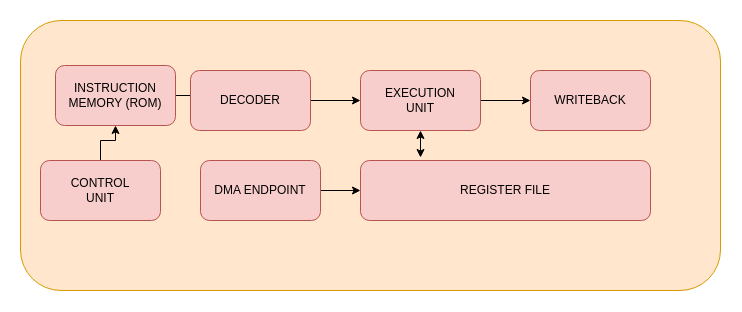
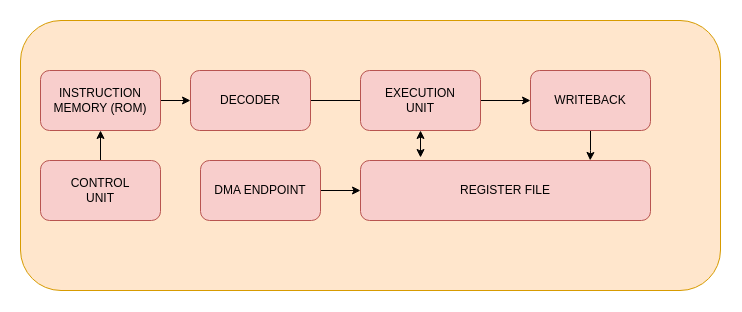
node "INSTRUCTION MEMORY (ROM)": moved (116, 96) -> (101, 101)
edge "DECODER" -> "EXECUTION UNIT": arrowhead classic -> none
edge "WRITEBACK" -> "REGISTER FILE": added
